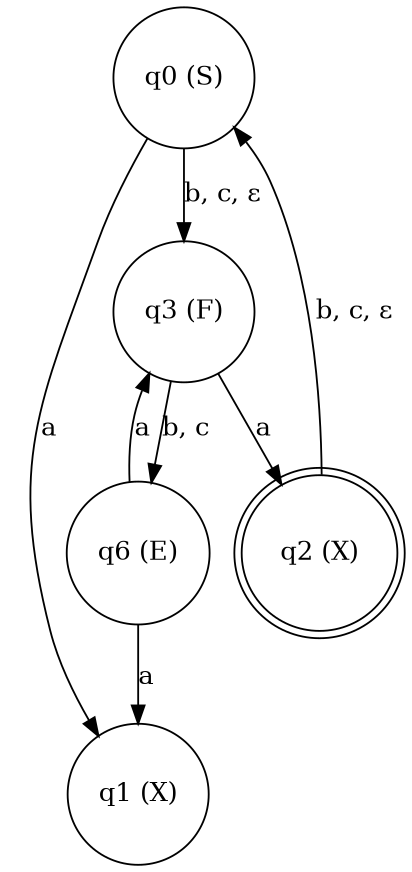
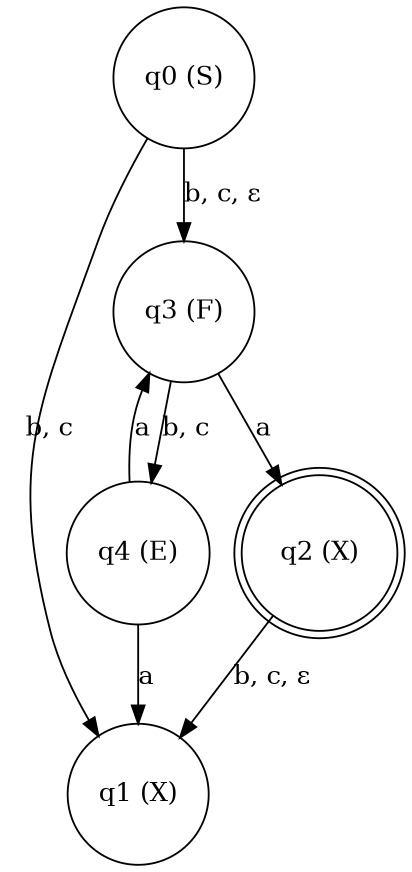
edge "q2 (X)" -> "q0 (S)": now "q2 (X)" -> "q1 (X)"
edge "q0 (S)" -> "q1 (X)": label "a" -> "b, c"
node "q6 (E)": label "q6 (E)" -> "q4 (E)"
